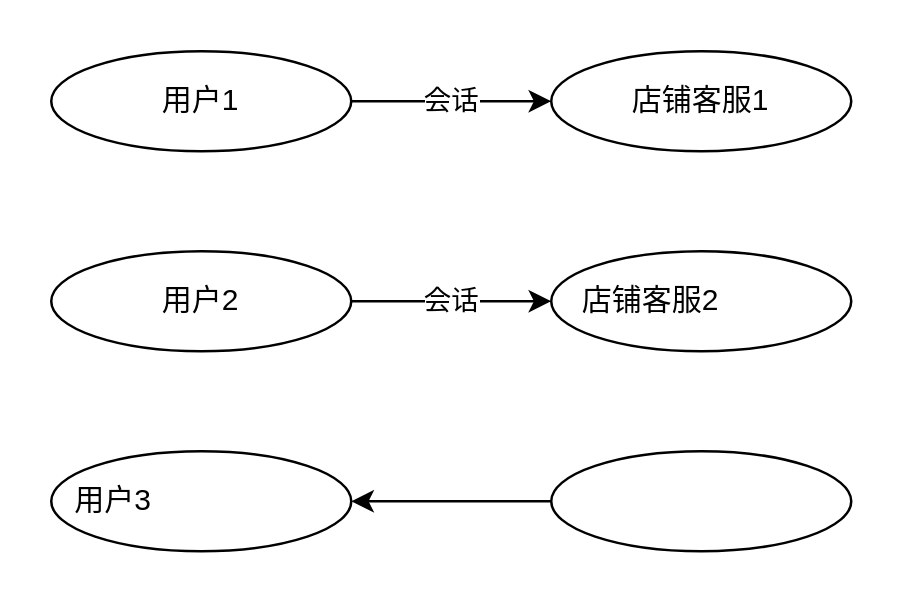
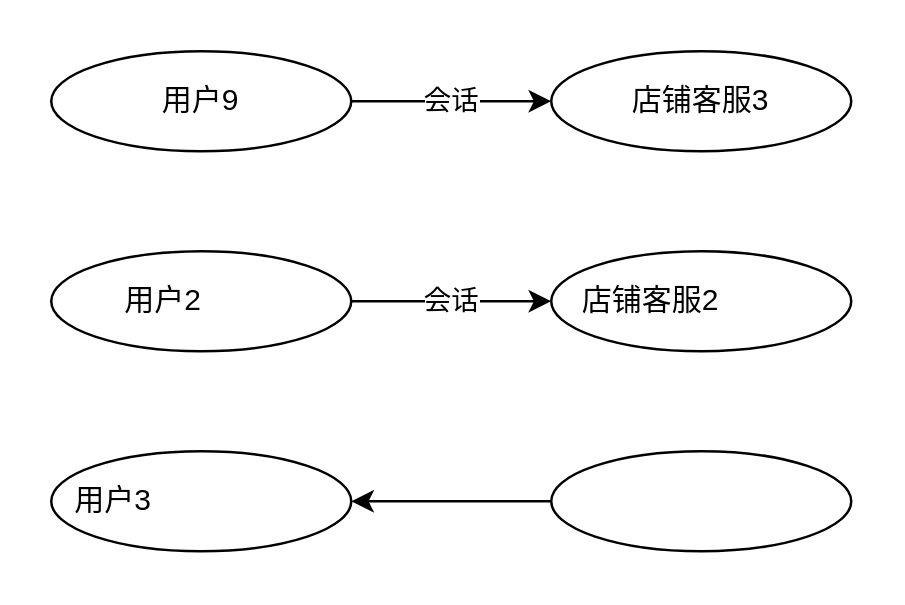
node "用户1": label "用户1" -> "用户9"
node "店铺客服1": label "店铺客服1" -> "店铺客服3"
node "用户2": moved (201, 301) -> (164, 301)
